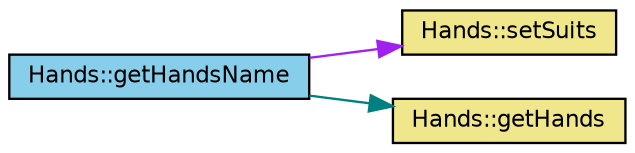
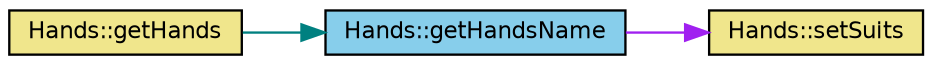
edge "Hands::getHandsName" -> "Hands::getHands": reversed
